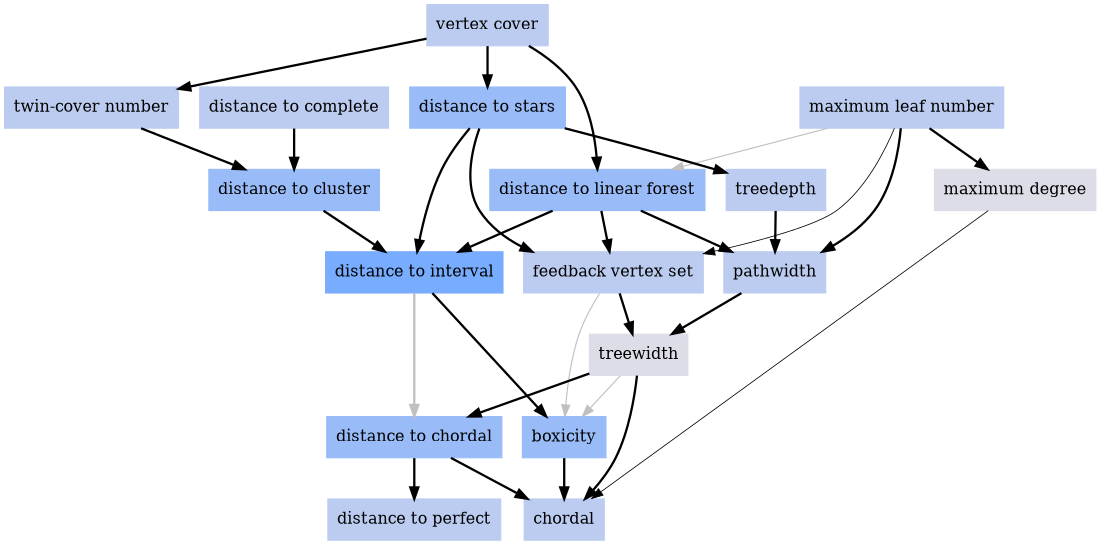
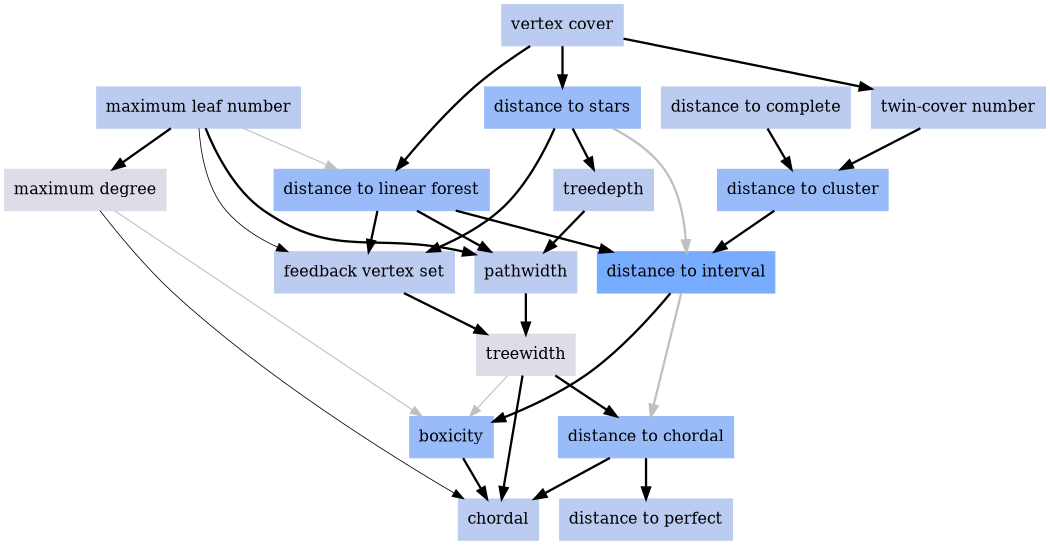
edge "distance to stars" -> "distance to interval": color black -> gray
edge "feedback vertex set" -> "boxicity": now "maximum degree" -> "boxicity"
